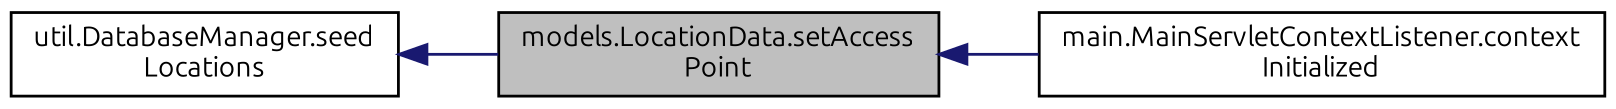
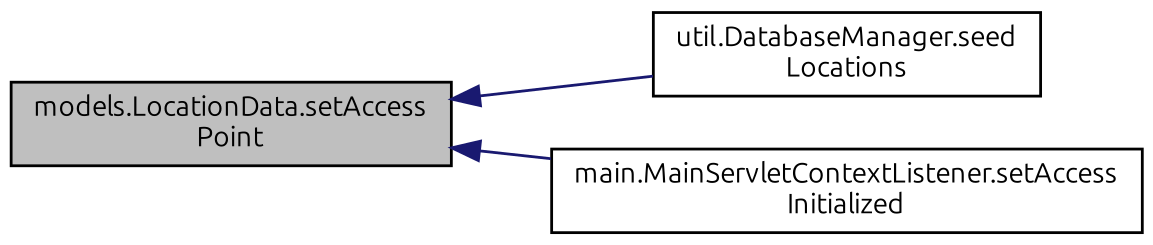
edge "models.LocationData.setAccess Point" -> "util.DatabaseManager.seed Locations": reversed
node "main.MainServletContextListener.context Initialized": label "main.MainServletContextListener.context Initialized" -> "main.MainServletContextListener.setAccess Initialized"
